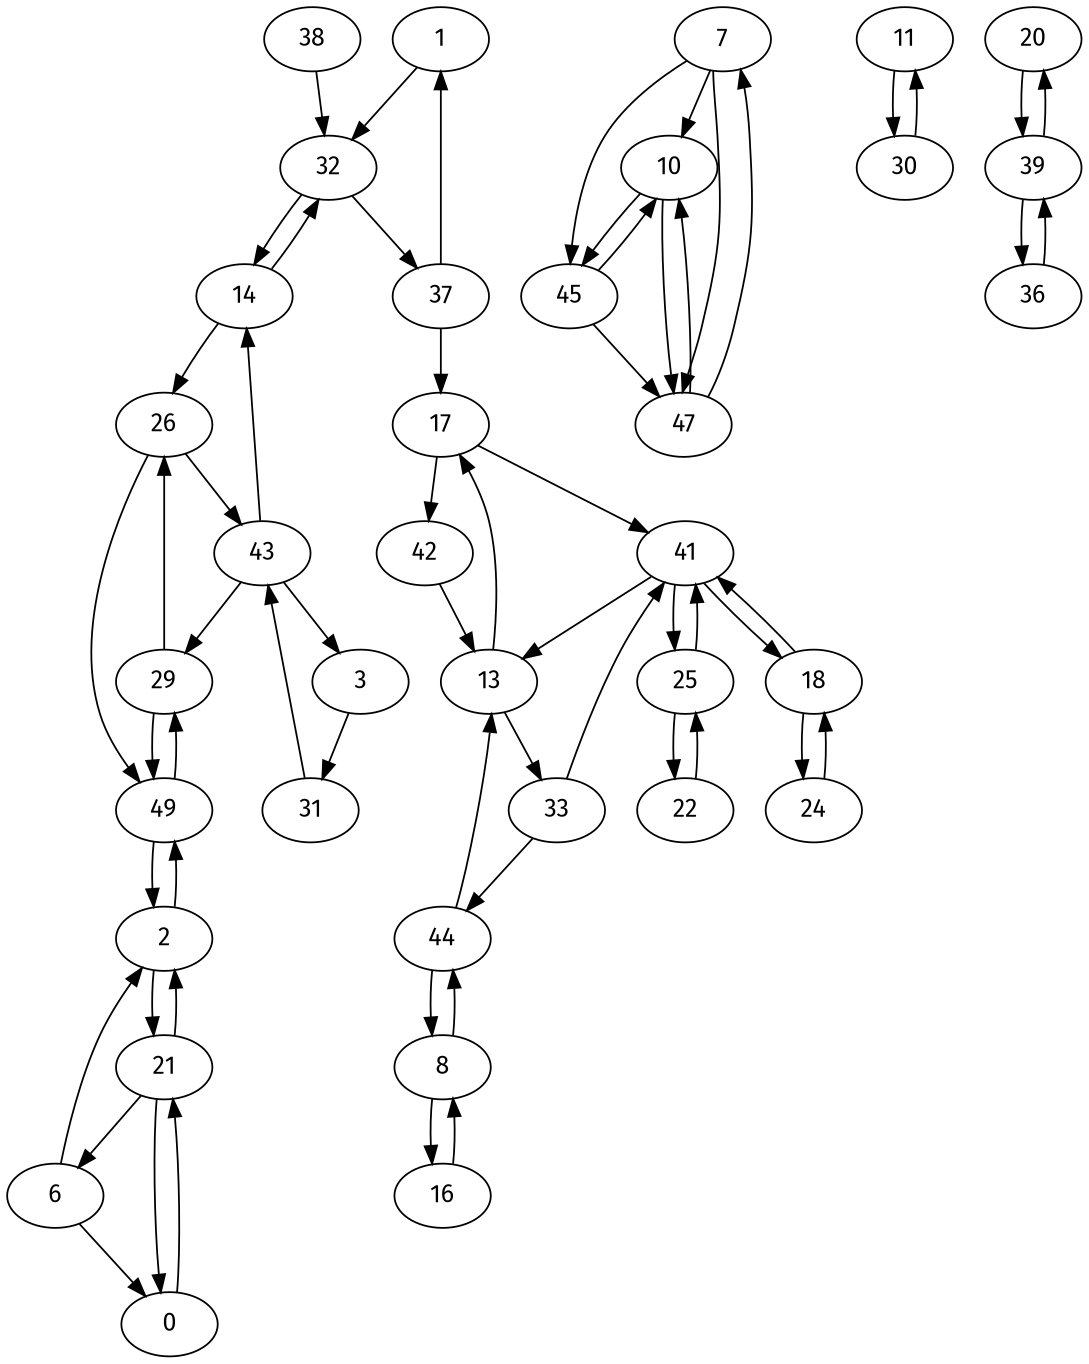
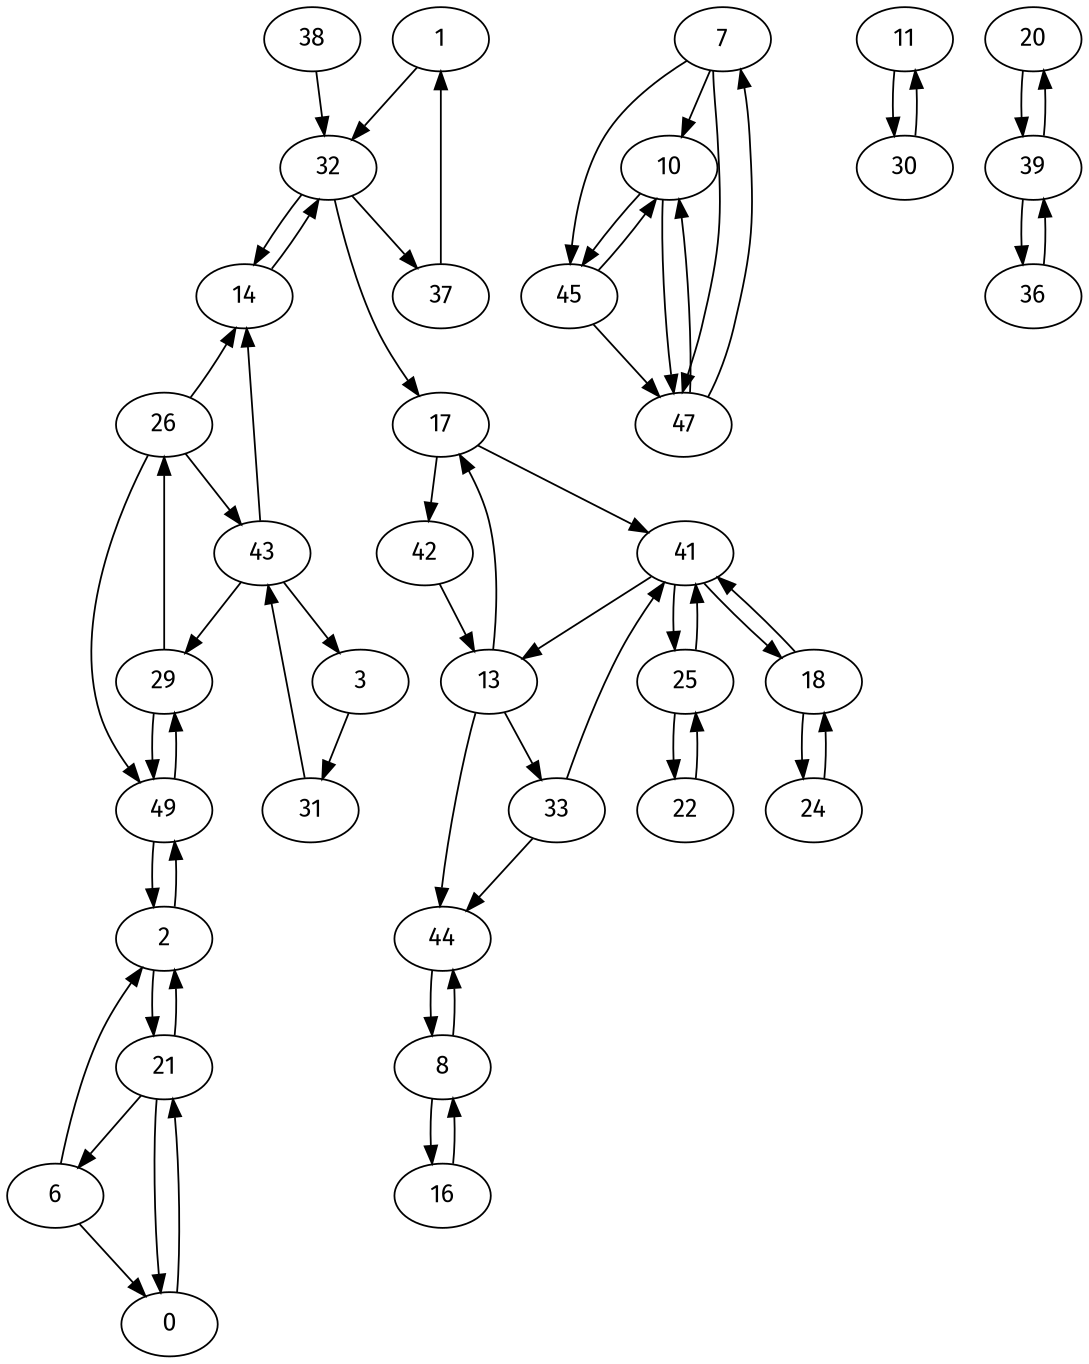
edge "14" -> "26": reversed
edge "37" -> "17": now "32" -> "17"
edge "44" -> "13": reversed
